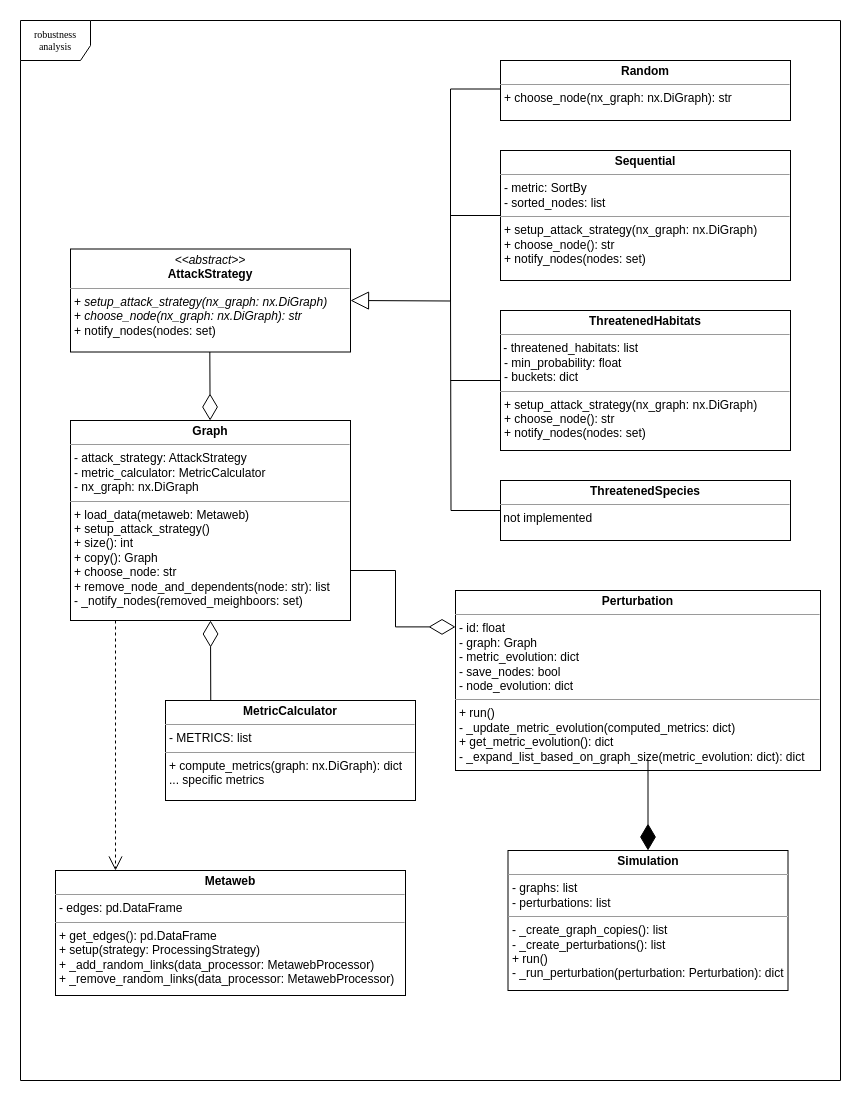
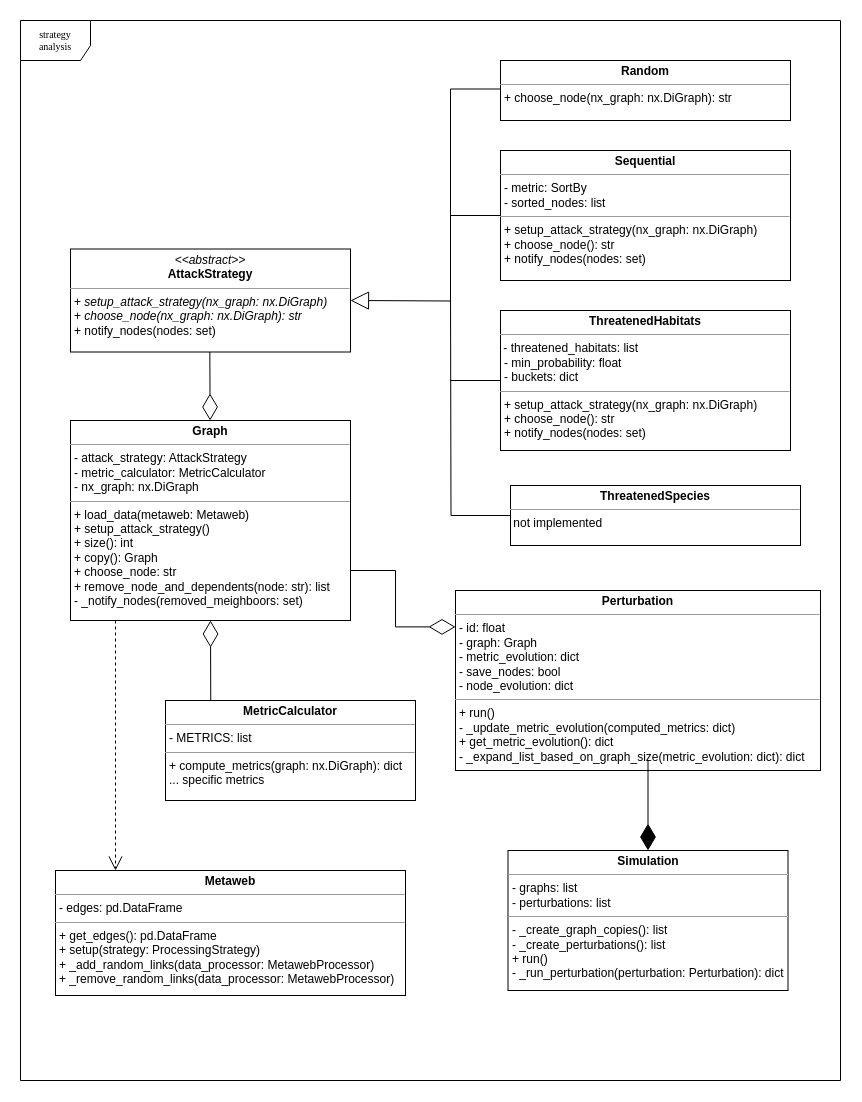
node "robustness analysis": label "robustness analysis" -> "strategy analysis"
node "ThreatenedSpecies not implemented": moved (646, 511) -> (656, 516)
